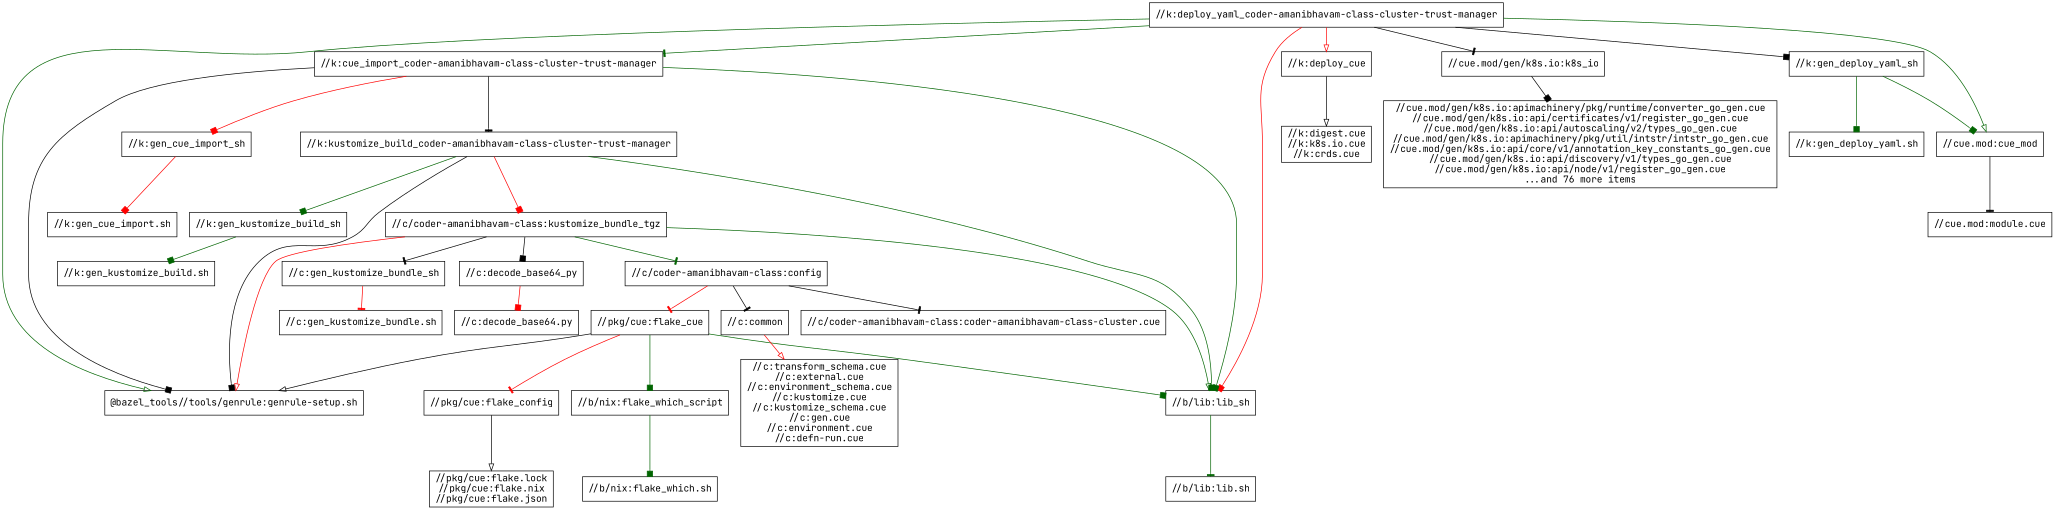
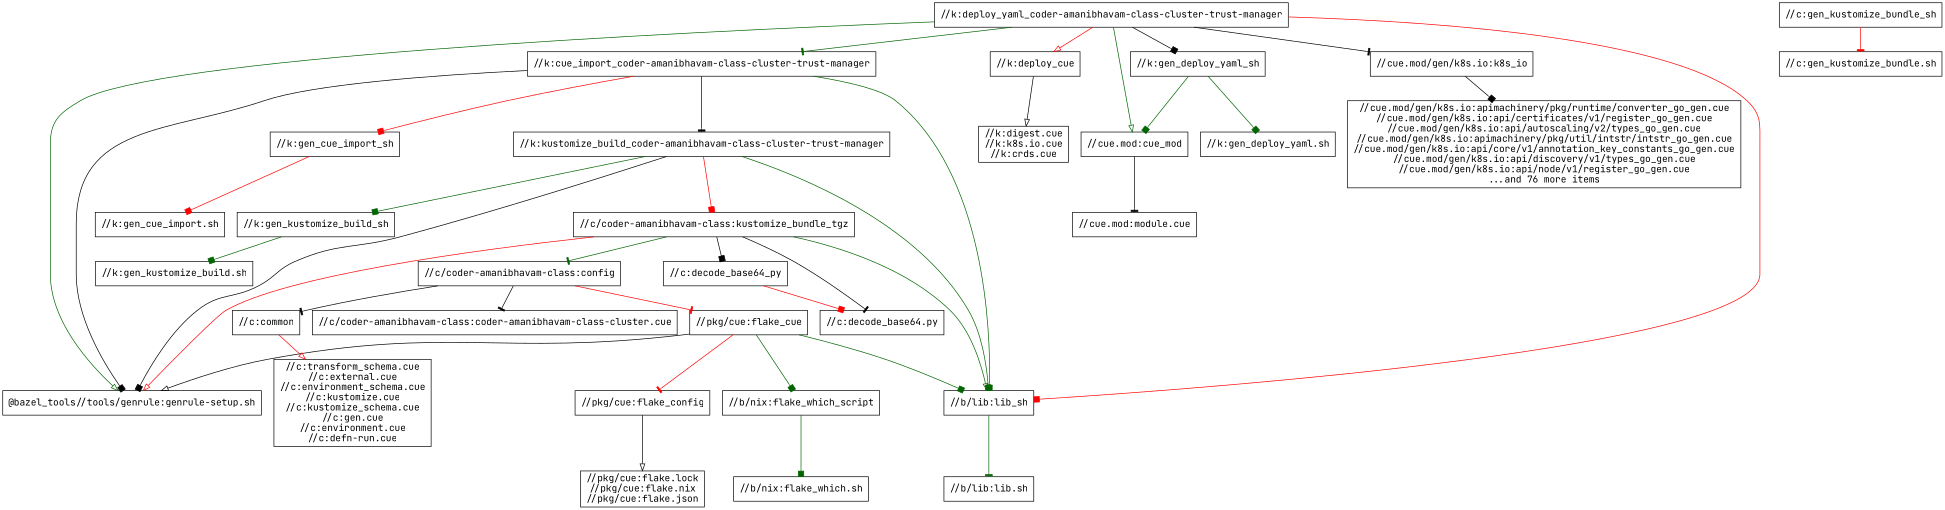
edge "//c/coder-amanibhavam-class:kustomize_bundle_tgz" -> "//c:gen_kustomize_bundle_sh": now "//c/coder-amanibhavam-class:kustomize_bundle_tgz" -> "//c:decode_base64.py"
